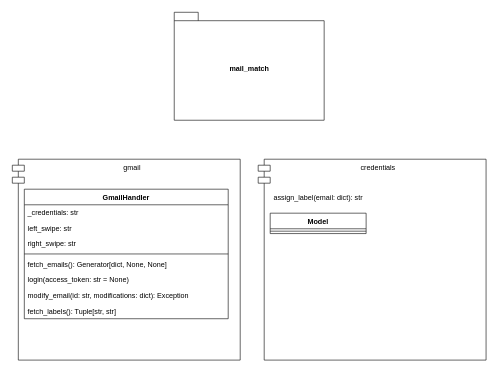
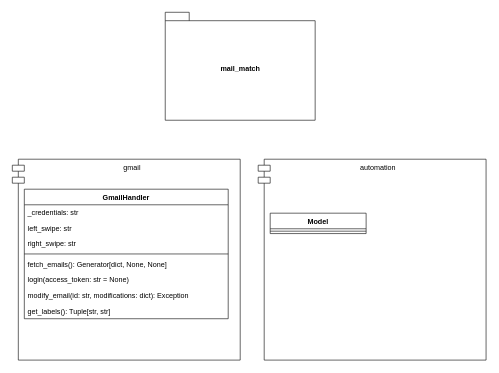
node "mail_match": moved (249, 66) -> (240, 66)
node "credentials": label "credentials" -> "automation"
node "assign_label(email: dict): str": removed
node "fetch_labels(): Tuple[str, str]": label "fetch_labels(): Tuple[str, str]" -> "get_labels(): Tuple[str, str]"
